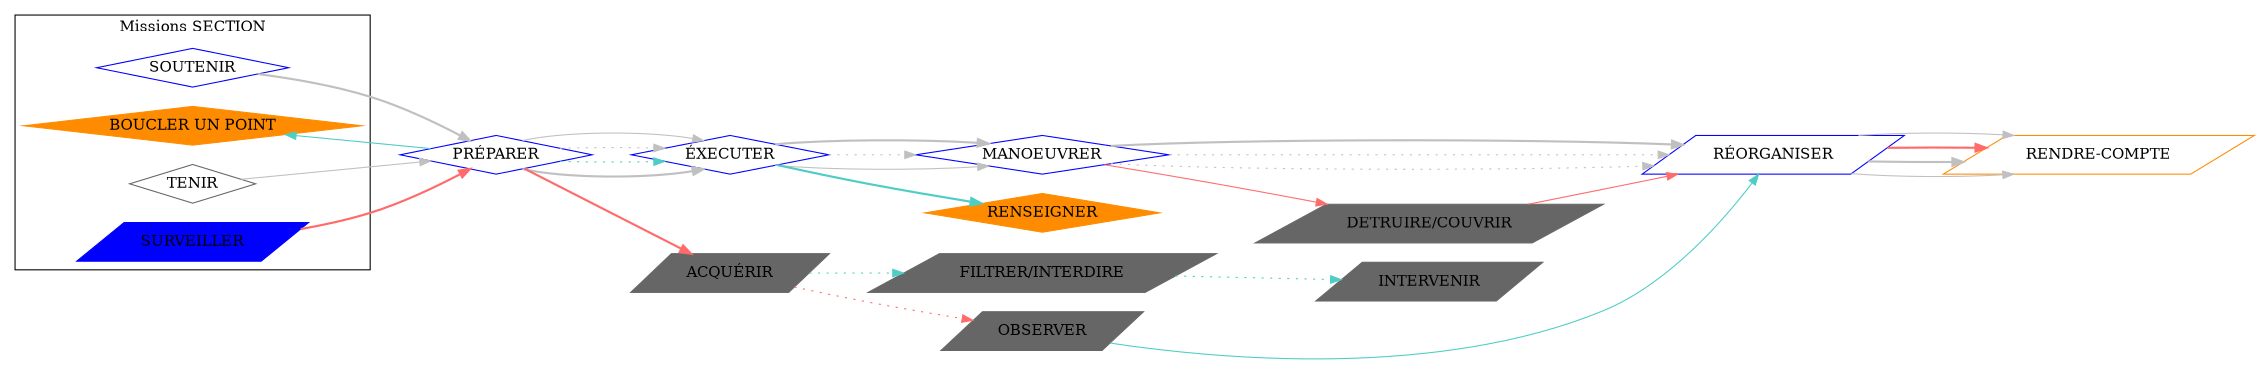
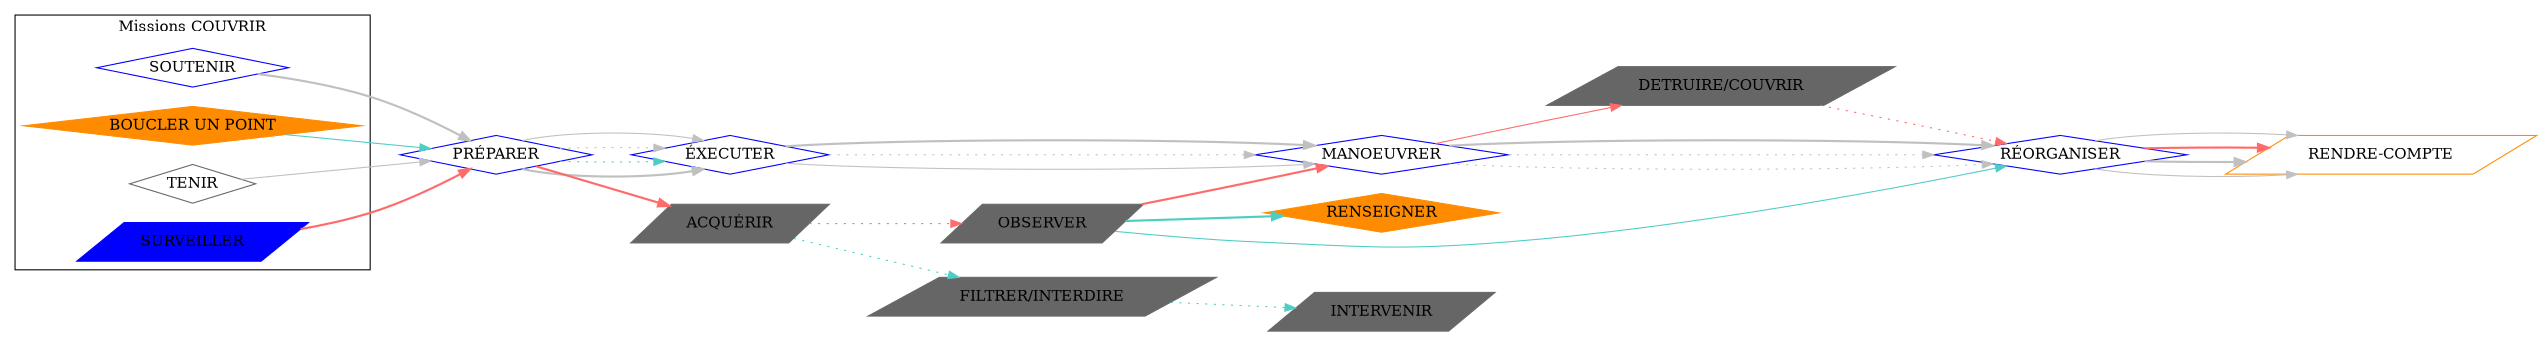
cluster "Missions SECTION": label "Missions SECTION" -> "Missions COUVRIR"
edge "PRÉPARER" -> "BOUCLER UN POINT": reversed
node "RÉORGANISER": shape parallelogram -> diamond
edge "ÉXECUTER" -> "RENSEIGNER": now "OBSERVER" -> "RENSEIGNER"
edge "OBSERVER" -> "MANOEUVRER": added
edge "DETRUIRE/COUVRIR" -> "RÉORGANISER": style solid -> dotted
